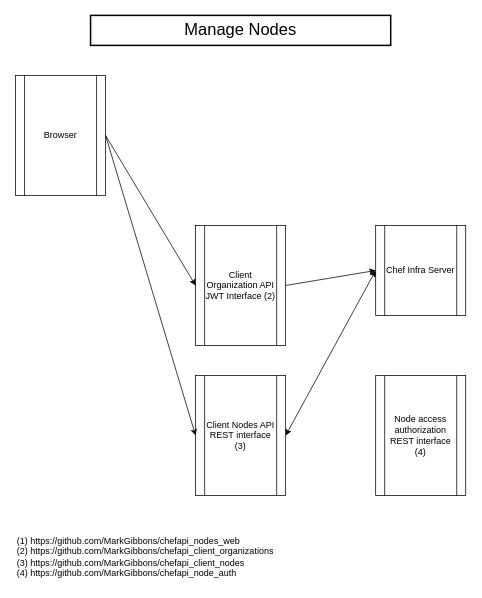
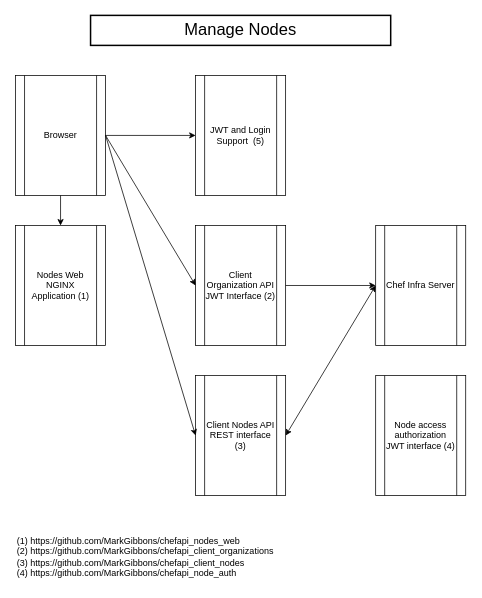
edge "Browser" -> "JWT and Login Support (5)": added
node "JWT and Login Support (5)": added
edge "Browser" -> "Nodes Web NGINX Application (1)": added
node "Chef Infra Server": size 90x90 -> 90x120
node "Nodes Web NGINX Application (1)": added
node "Node access authorization REST interface (4)": label "Node access authorization REST interface (4)" -> "Node access authorization JWT interface (4)"
